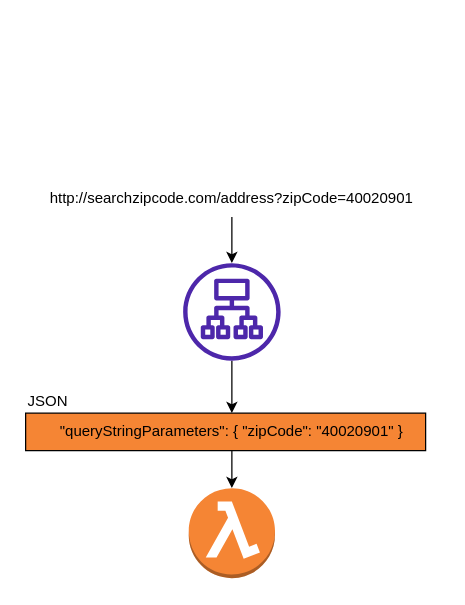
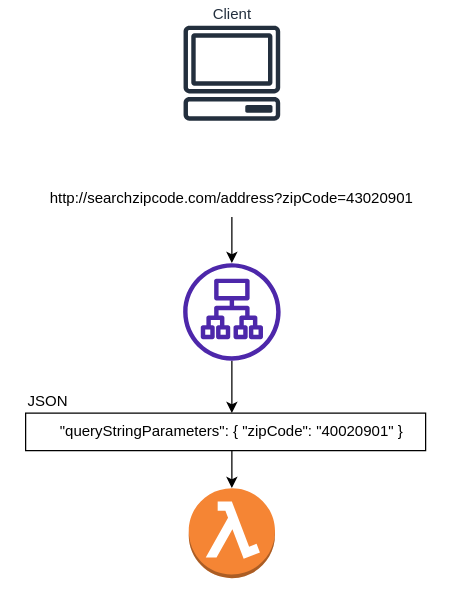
node "Client": added
node "http://searchzipcode.com/address?zipCode=40020901": label "http://searchzipcode.com/address?zipCode=40020901" -> "http://searchzipcode.com/address?zipCode=43020901"
node "JSON": fillcolor #f58534 -> #ffffff
